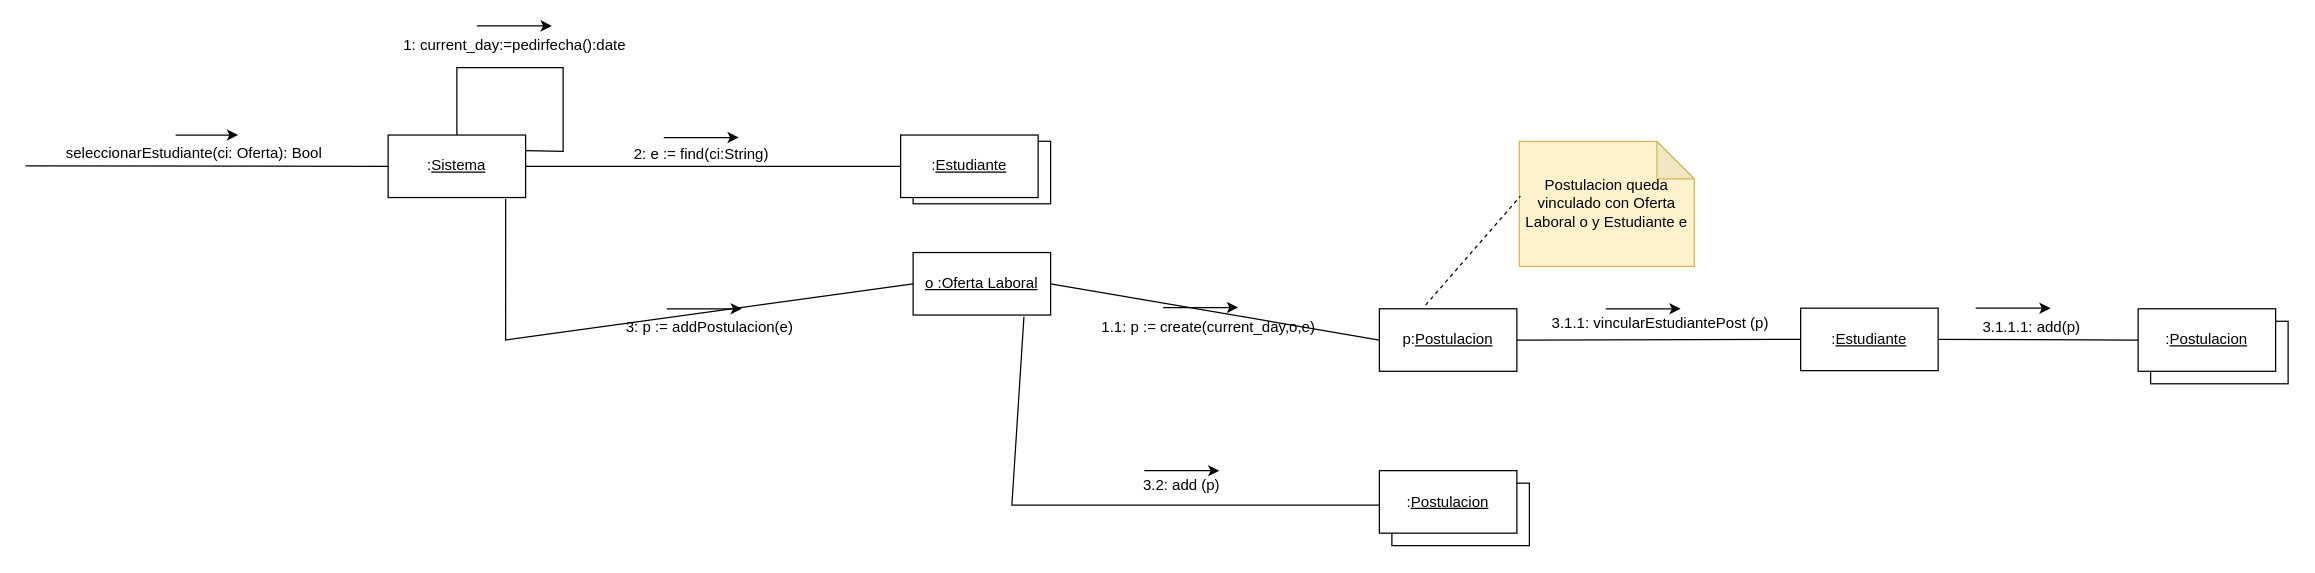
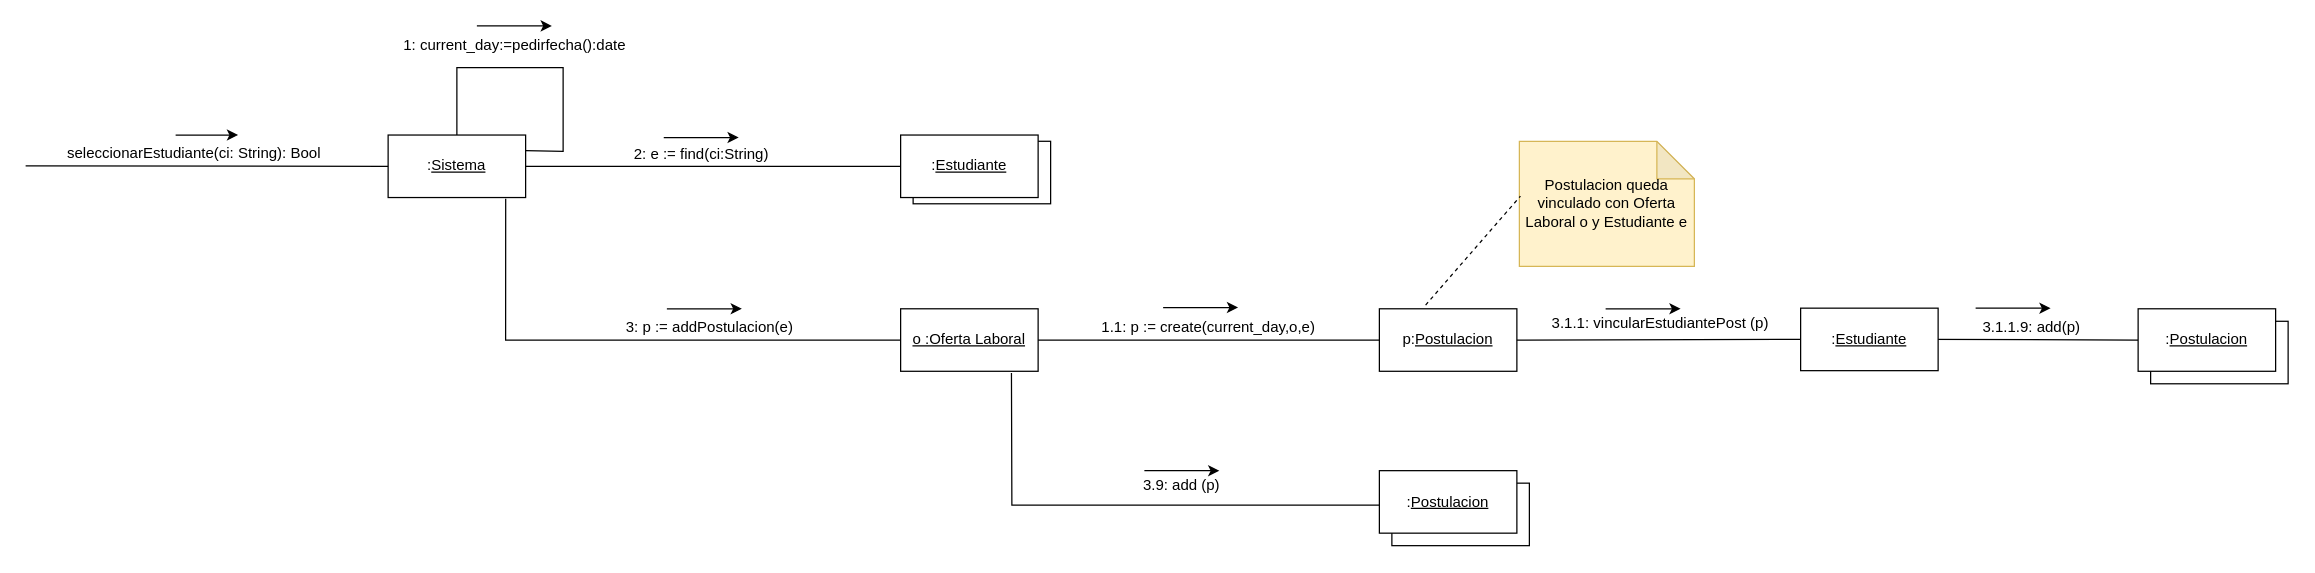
node "seleccionarEstudiante(ci: Oferta): Bool": label "seleccionarEstudiante(ci: Oferta): Bool" -> "seleccionarEstudiante(ci: String): Bool"
node "o :Oferta Laboral": moved (982, 284) -> (969, 340)
node "3.1.1.1: add(p)": label "3.1.1.1: add(p)" -> "3.1.1.9: add(p)"
node "3.2: add (p)": label "3.2: add (p)" -> "3.9: add (p)"
